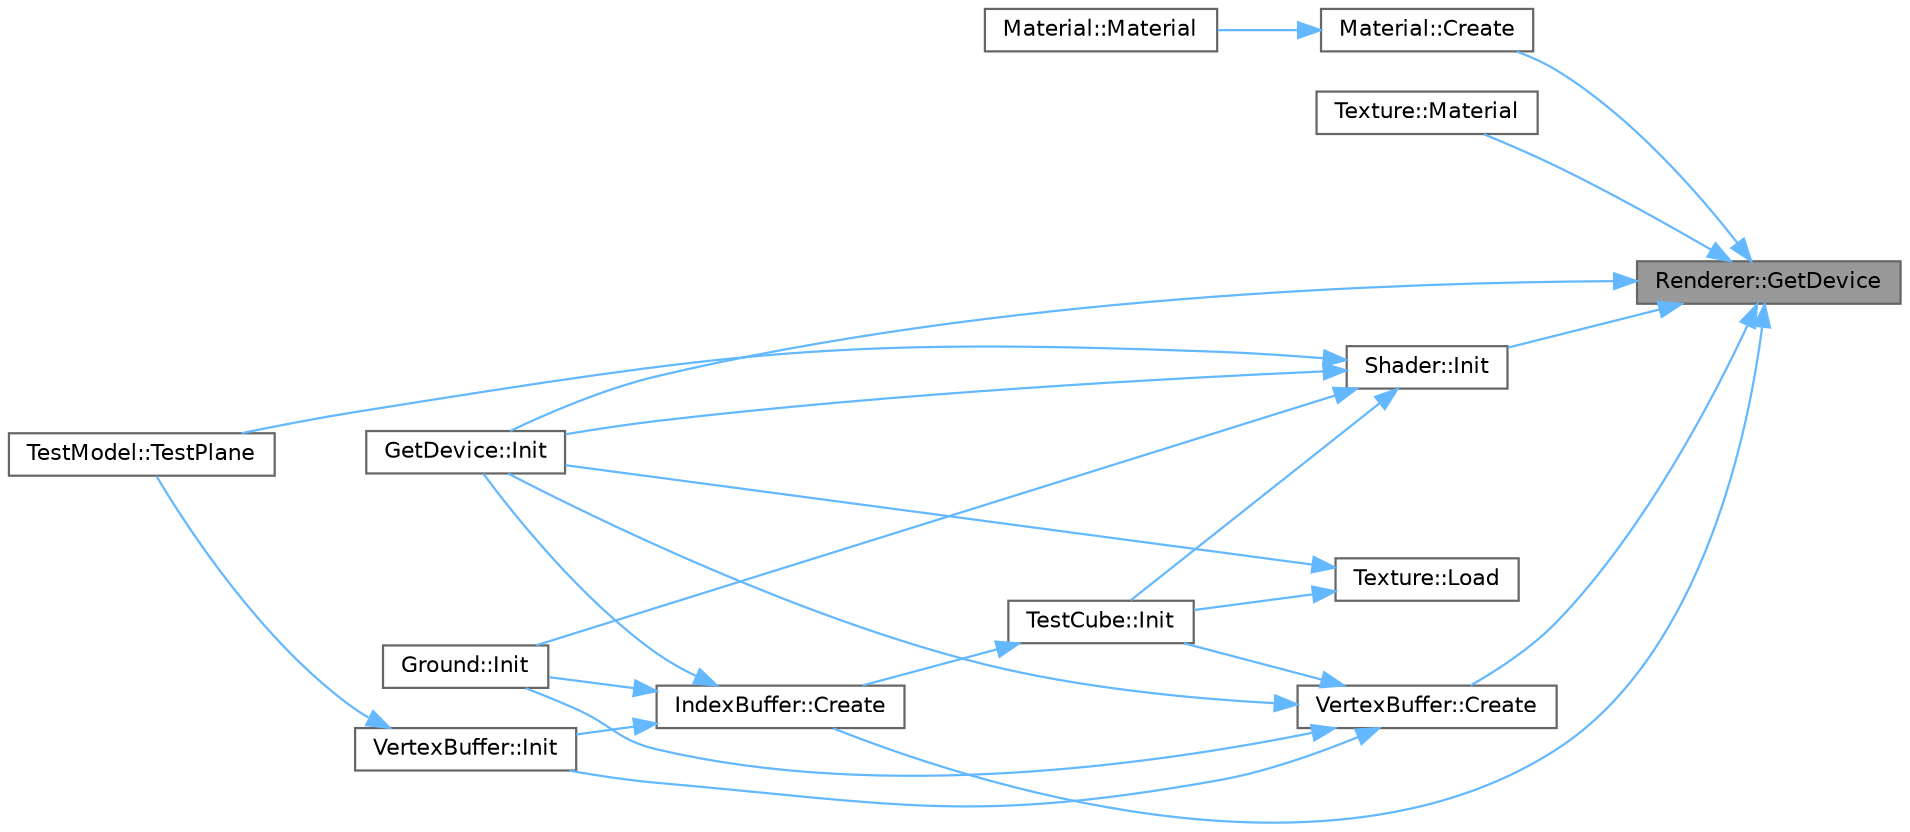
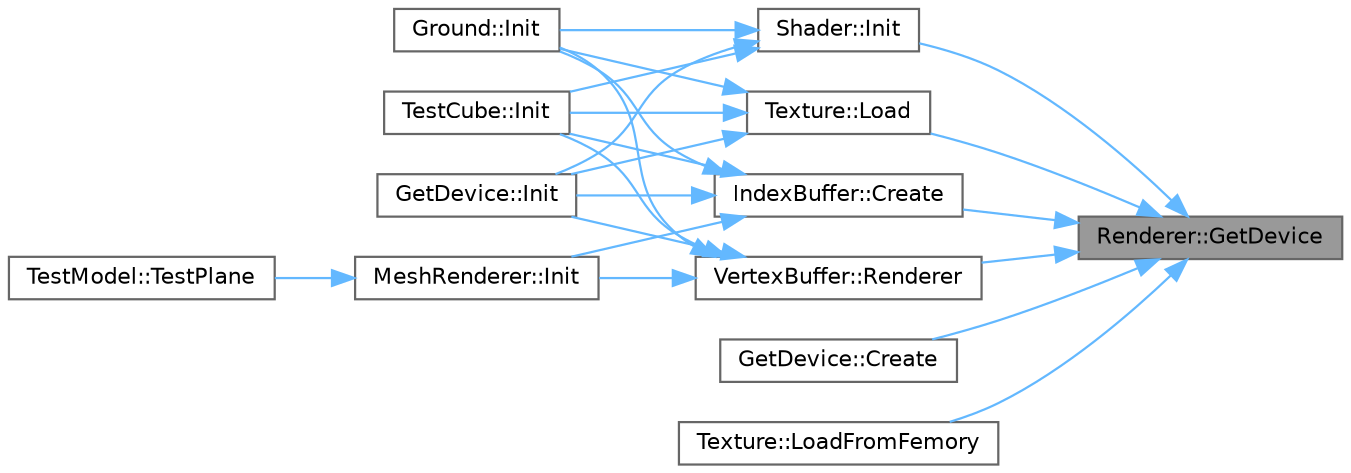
node "Material::Material": removed
node "Material::Create": label "Material::Create" -> "GetDevice::Create"
edge "Ground::Init" -> "Texture::Load": added
node "Texture::Material": label "Texture::Material" -> "Texture::LoadFromFemory"
edge "GetDevice::Init" -> "Renderer::GetDevice": now "Texture::Load" -> "Renderer::GetDevice"
edge "TestModel::TestPlane" -> "Shader::Init": removed
edge "IndexBuffer::Create" -> "TestCube::Init": reversed
node "VertexBuffer::Create": label "VertexBuffer::Create" -> "VertexBuffer::Renderer"
node "VertexBuffer::Init": label "VertexBuffer::Init" -> "MeshRenderer::Init"
